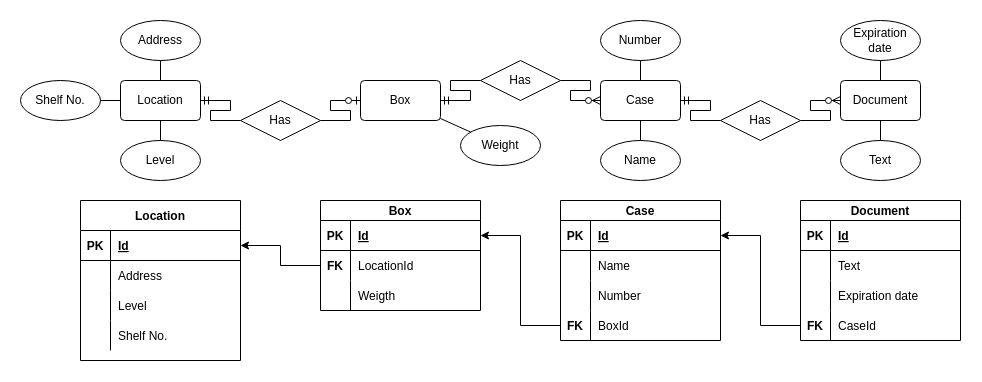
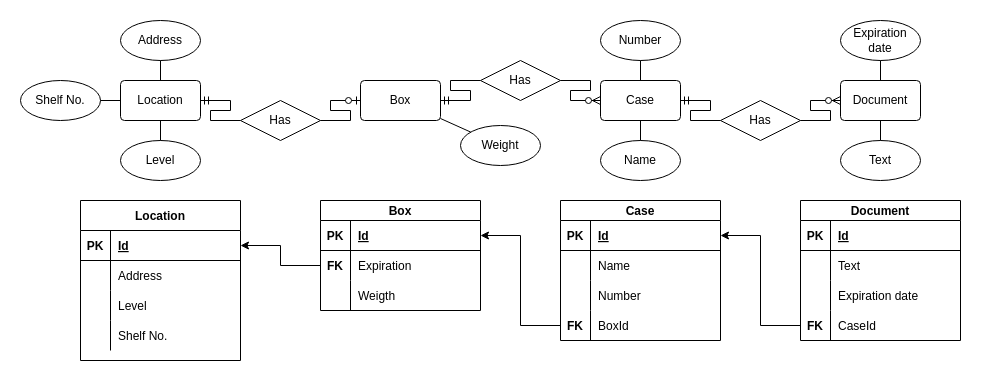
node "LocationId": label "LocationId" -> "Expiration"
